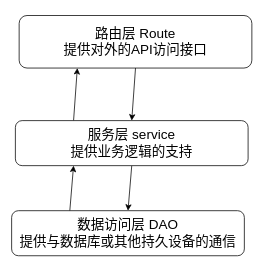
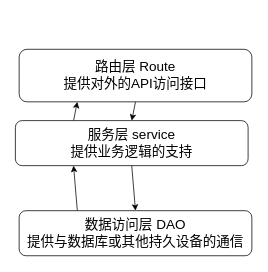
node "路由层 Route提供对外的API访问接口": moved (135, 42) -> (135, 75)
node "数据访问层 DAO提供与数据库或其他持久设备的通信": moved (128, 233) -> (135, 233)
